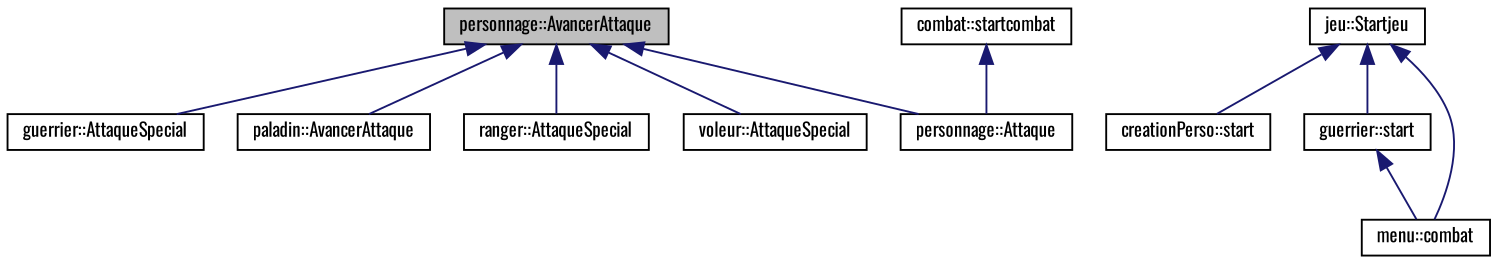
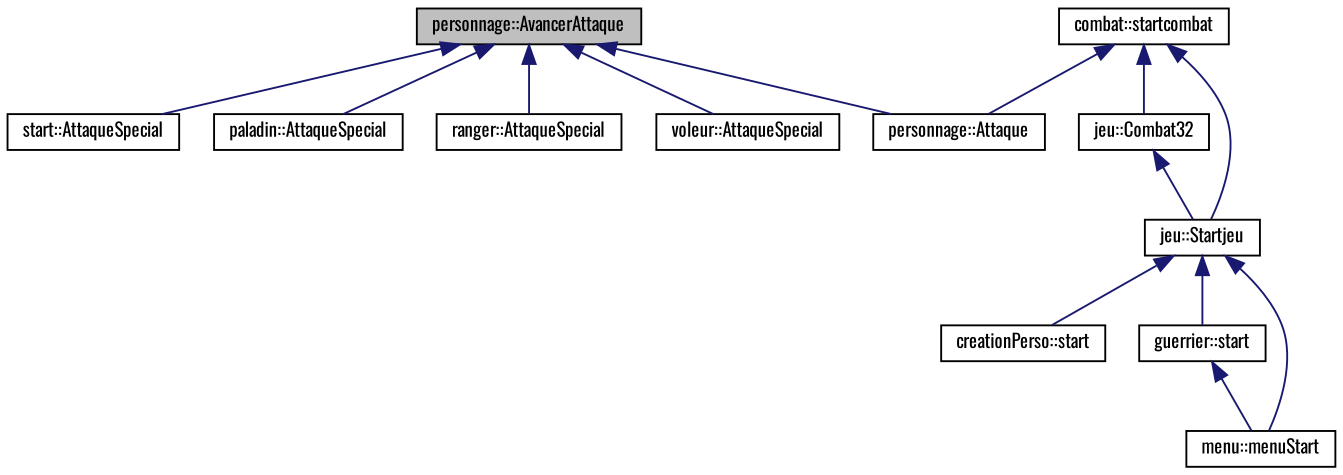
node "guerrier::AttaqueSpecial": label "guerrier::AttaqueSpecial" -> "start::AttaqueSpecial"
node "paladin::AvancerAttaque": label "paladin::AvancerAttaque" -> "paladin::AttaqueSpecial"
node "jeu::Combat32": added
edge "jeu::Startjeu" -> "combat::startcombat": added
node "menu::combat": label "menu::combat" -> "menu::menuStart"
